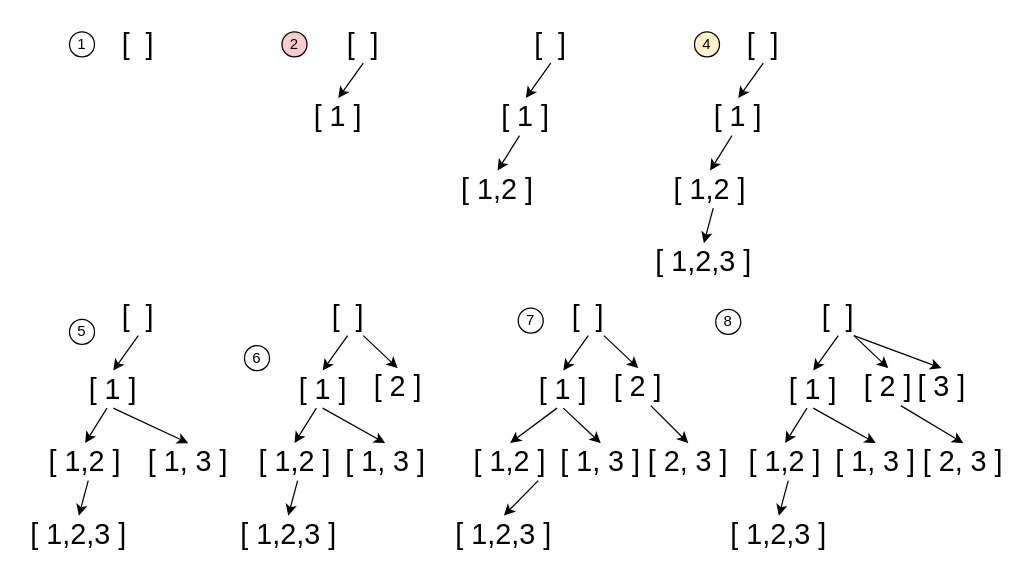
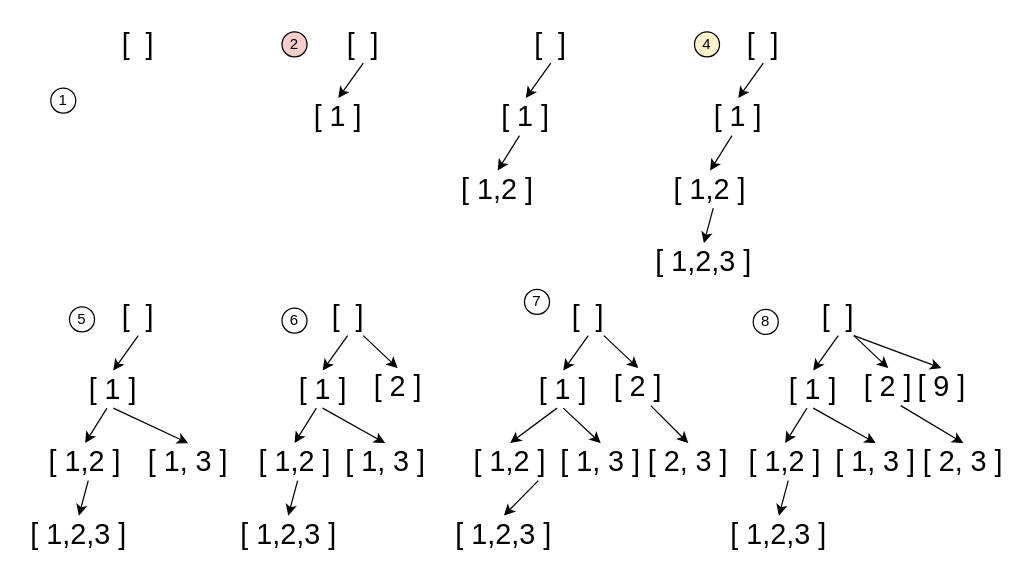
node "1": moved (82, 44) -> (63, 101)
node "7": moved (531, 321) -> (537, 302)
node "8": moved (728, 322) -> (766, 322)
node "5": moved (82, 332) -> (82, 319)
node "6": moved (257, 358) -> (294, 321)
node "[ 3 ]": label "[ 3 ]" -> "[ 9 ]"
